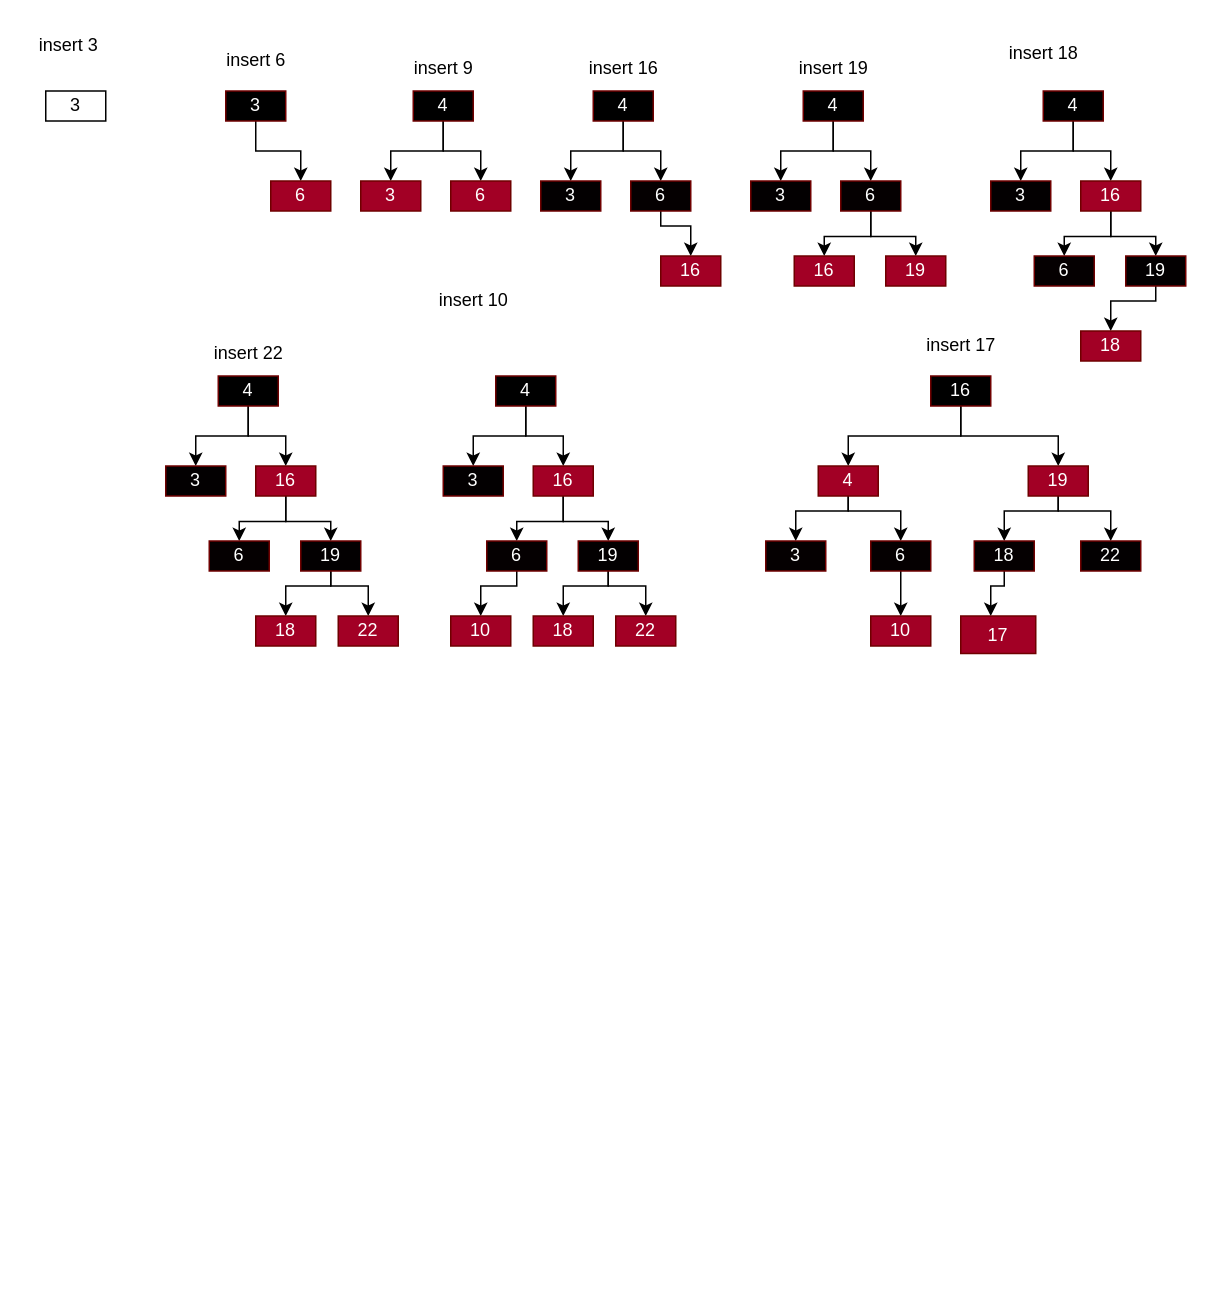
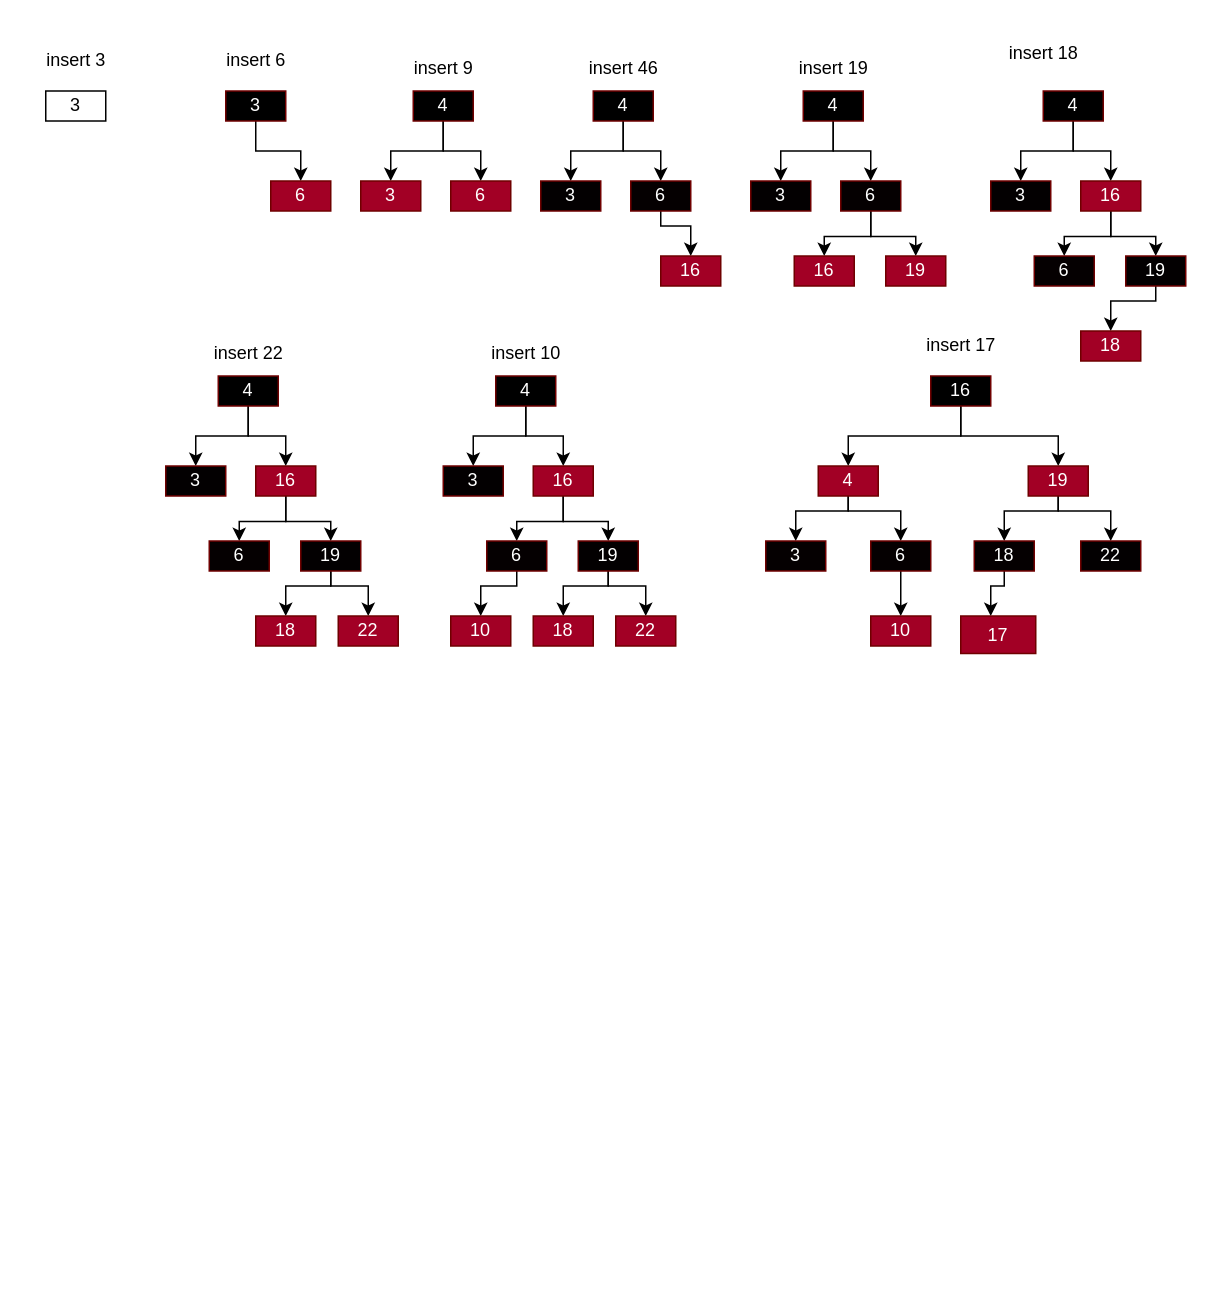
node "insert 3": moved (68, 46) -> (76, 61)
node "insert 16": label "insert 16" -> "insert 46"
node "insert 10": moved (473, 301) -> (526, 353)
